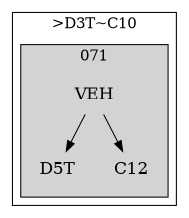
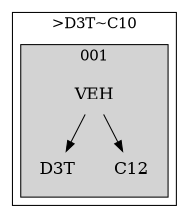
cluster "071": label "071" -> "001"
node "D5T": label "D5T" -> "D3T"
